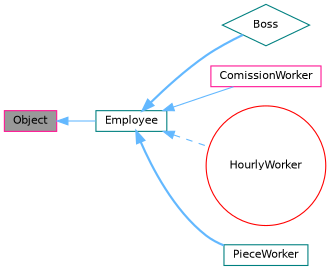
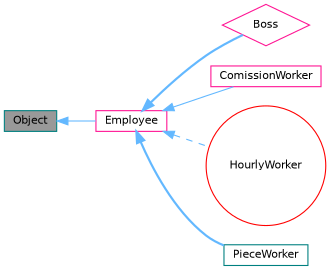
node "Boss": color teal -> deeppink
node "Object": color deeppink -> teal
node "Employee": color teal -> deeppink
